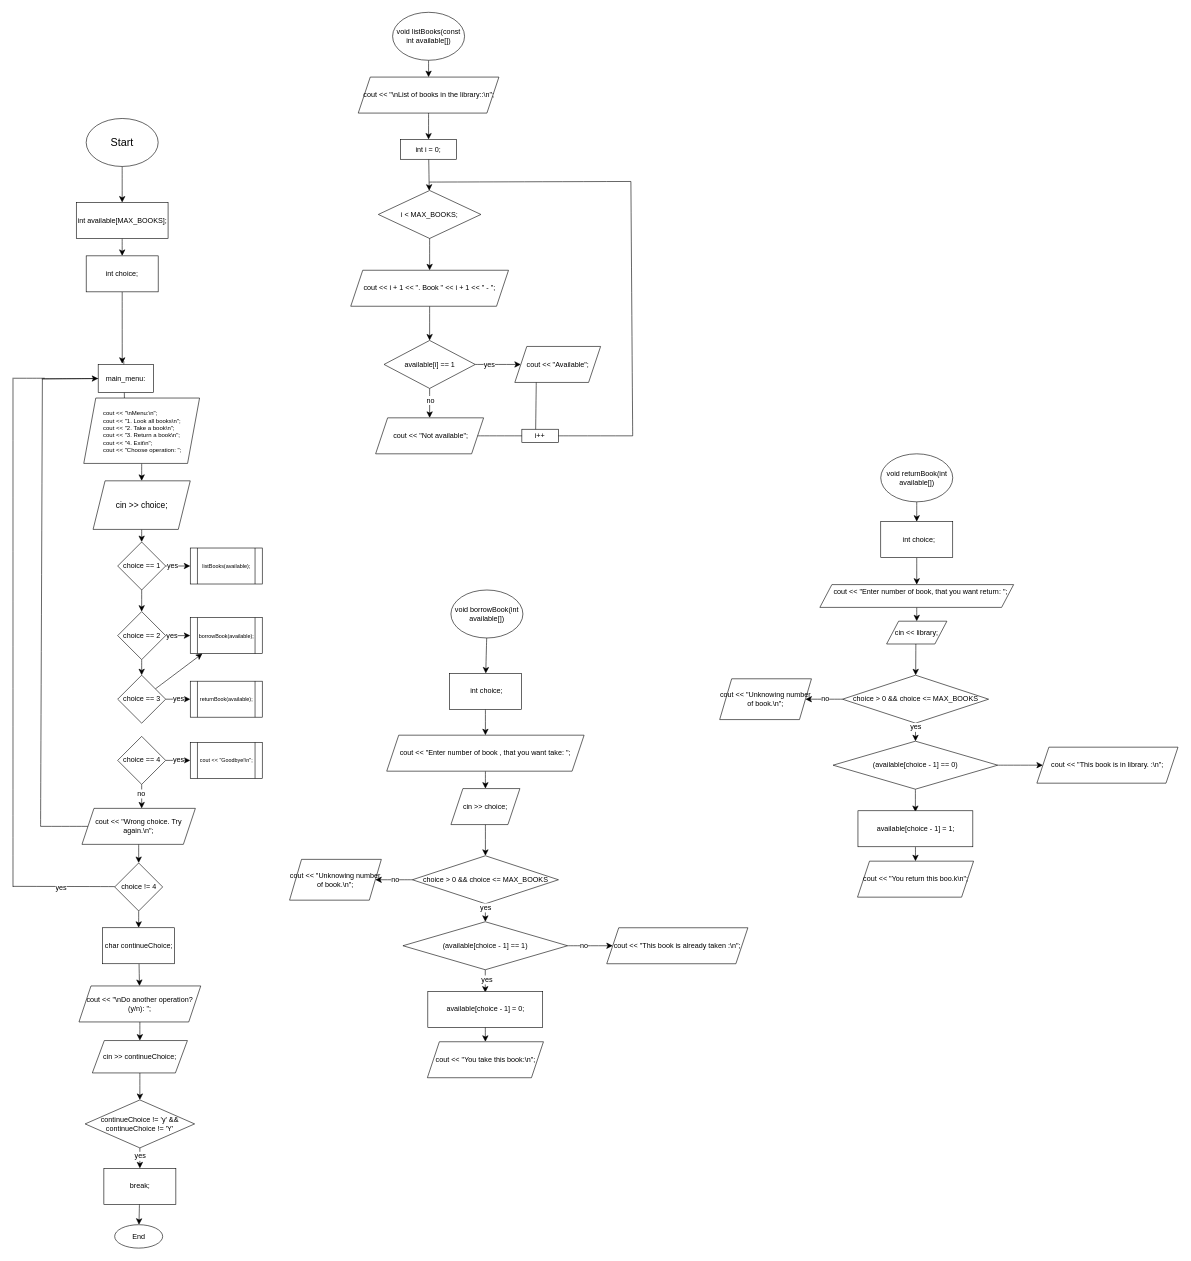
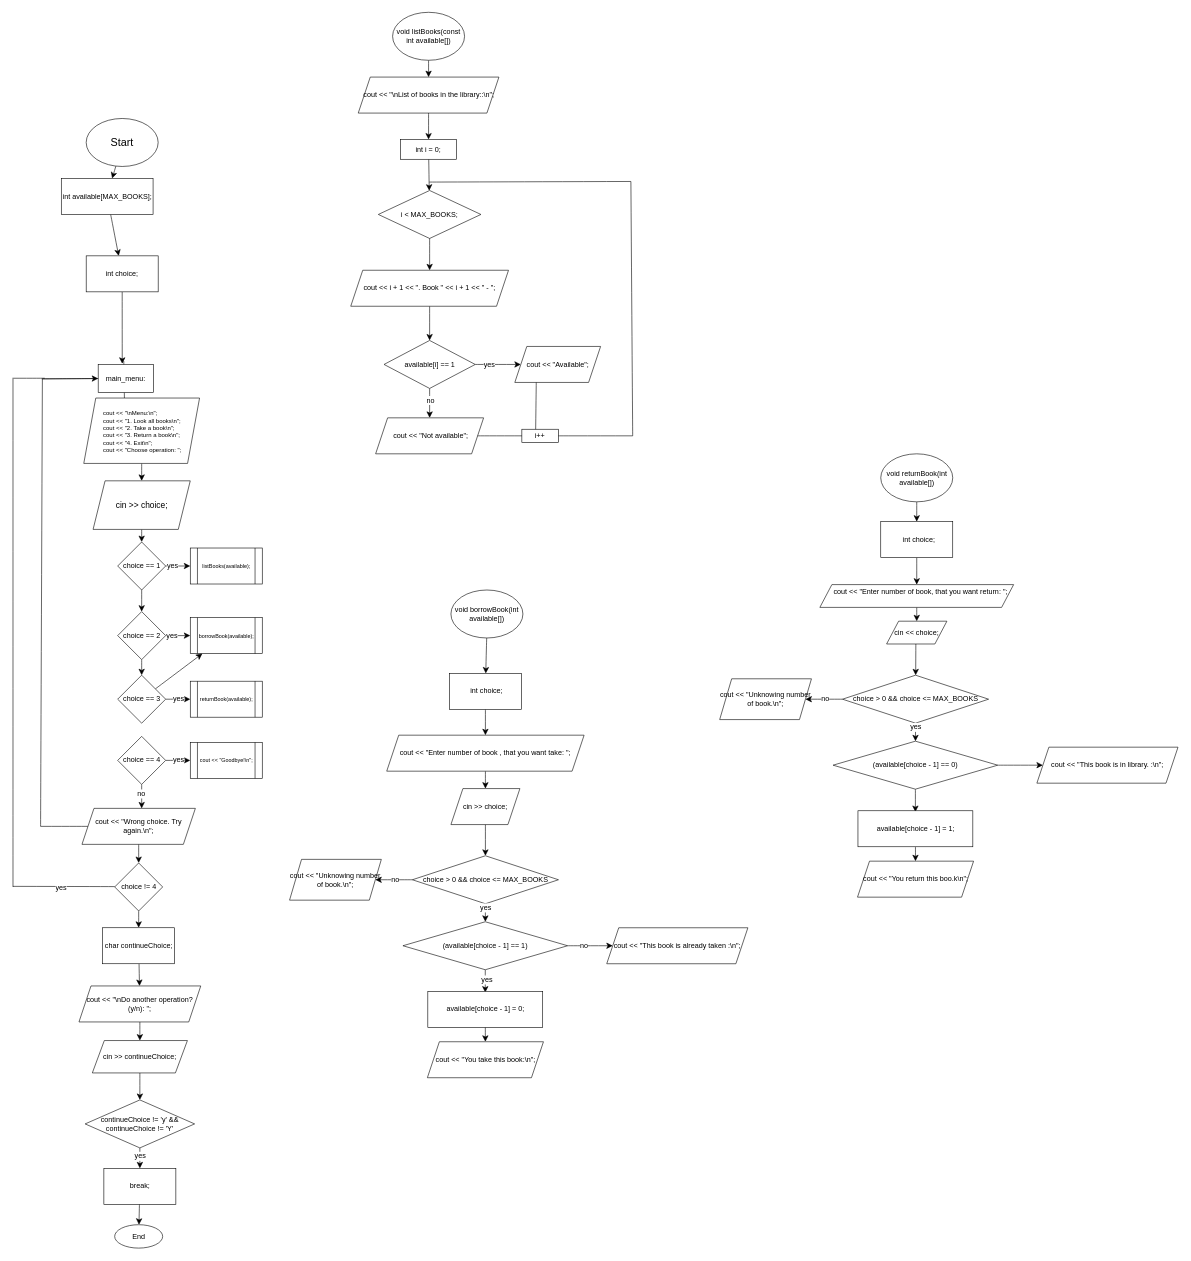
node "int available[MAX_BOOKS];": moved (122, 221) -> (107, 197)
node "cin << library;": label "cin << library;" -> "cin << choice;"
